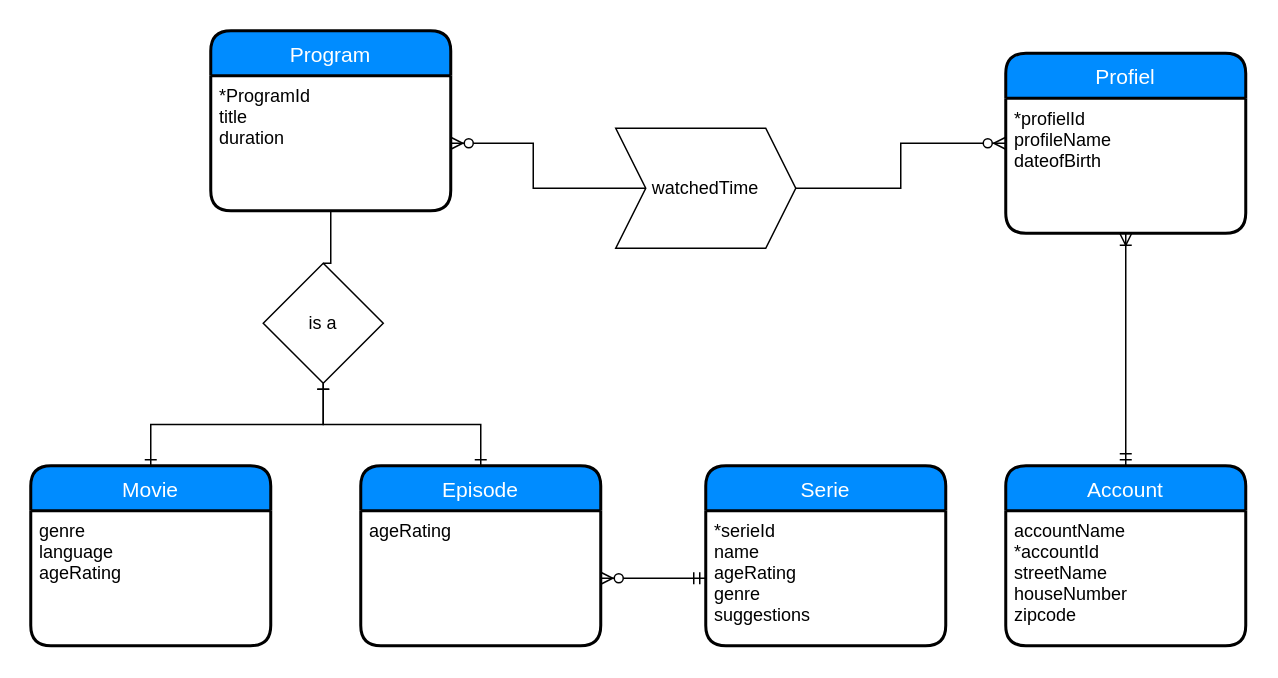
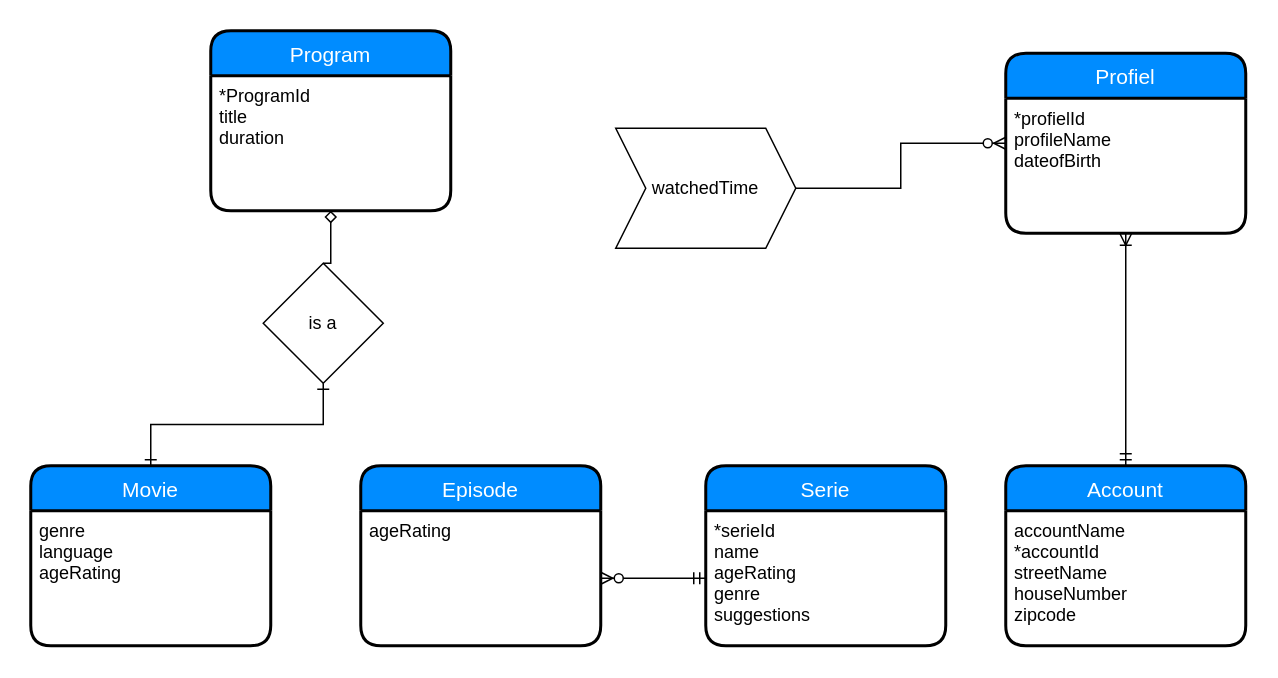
edge "watchedTime" -> "*ProgramId title duration": removed
edge "*ProgramId title duration" -- "is a": arrowhead none -> diamond
edge "is a" -- "Episode": removed
